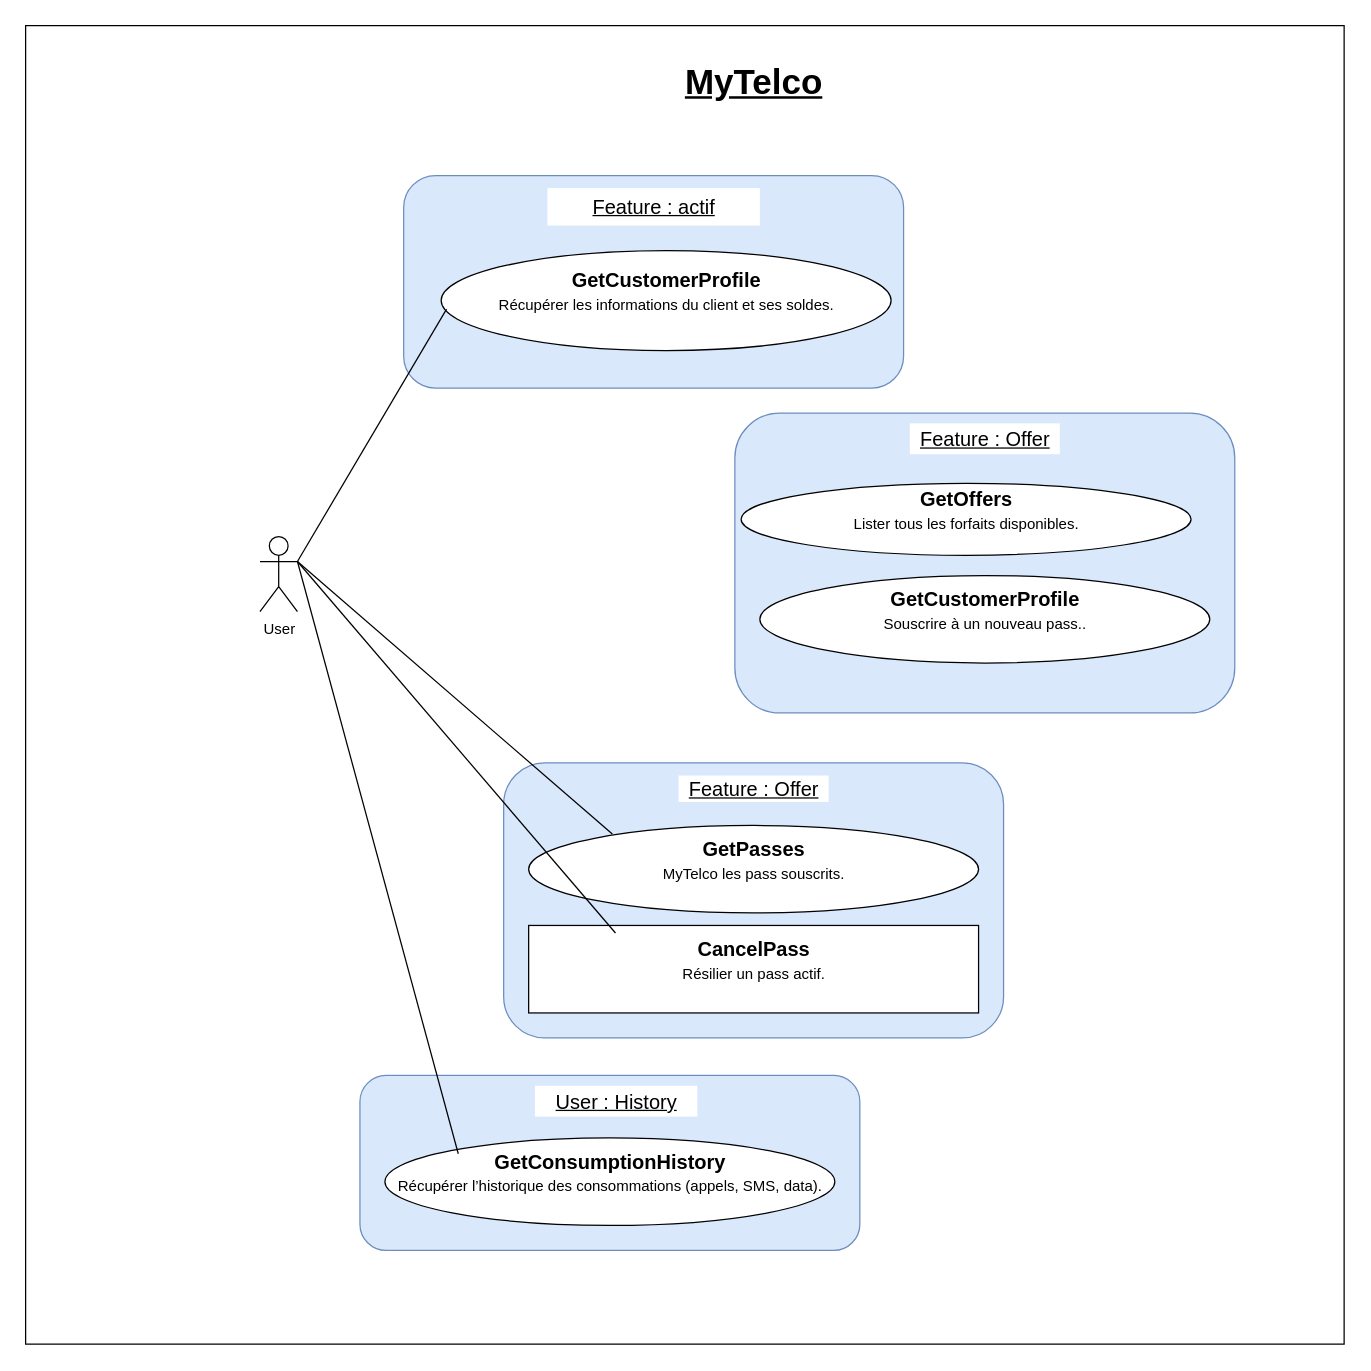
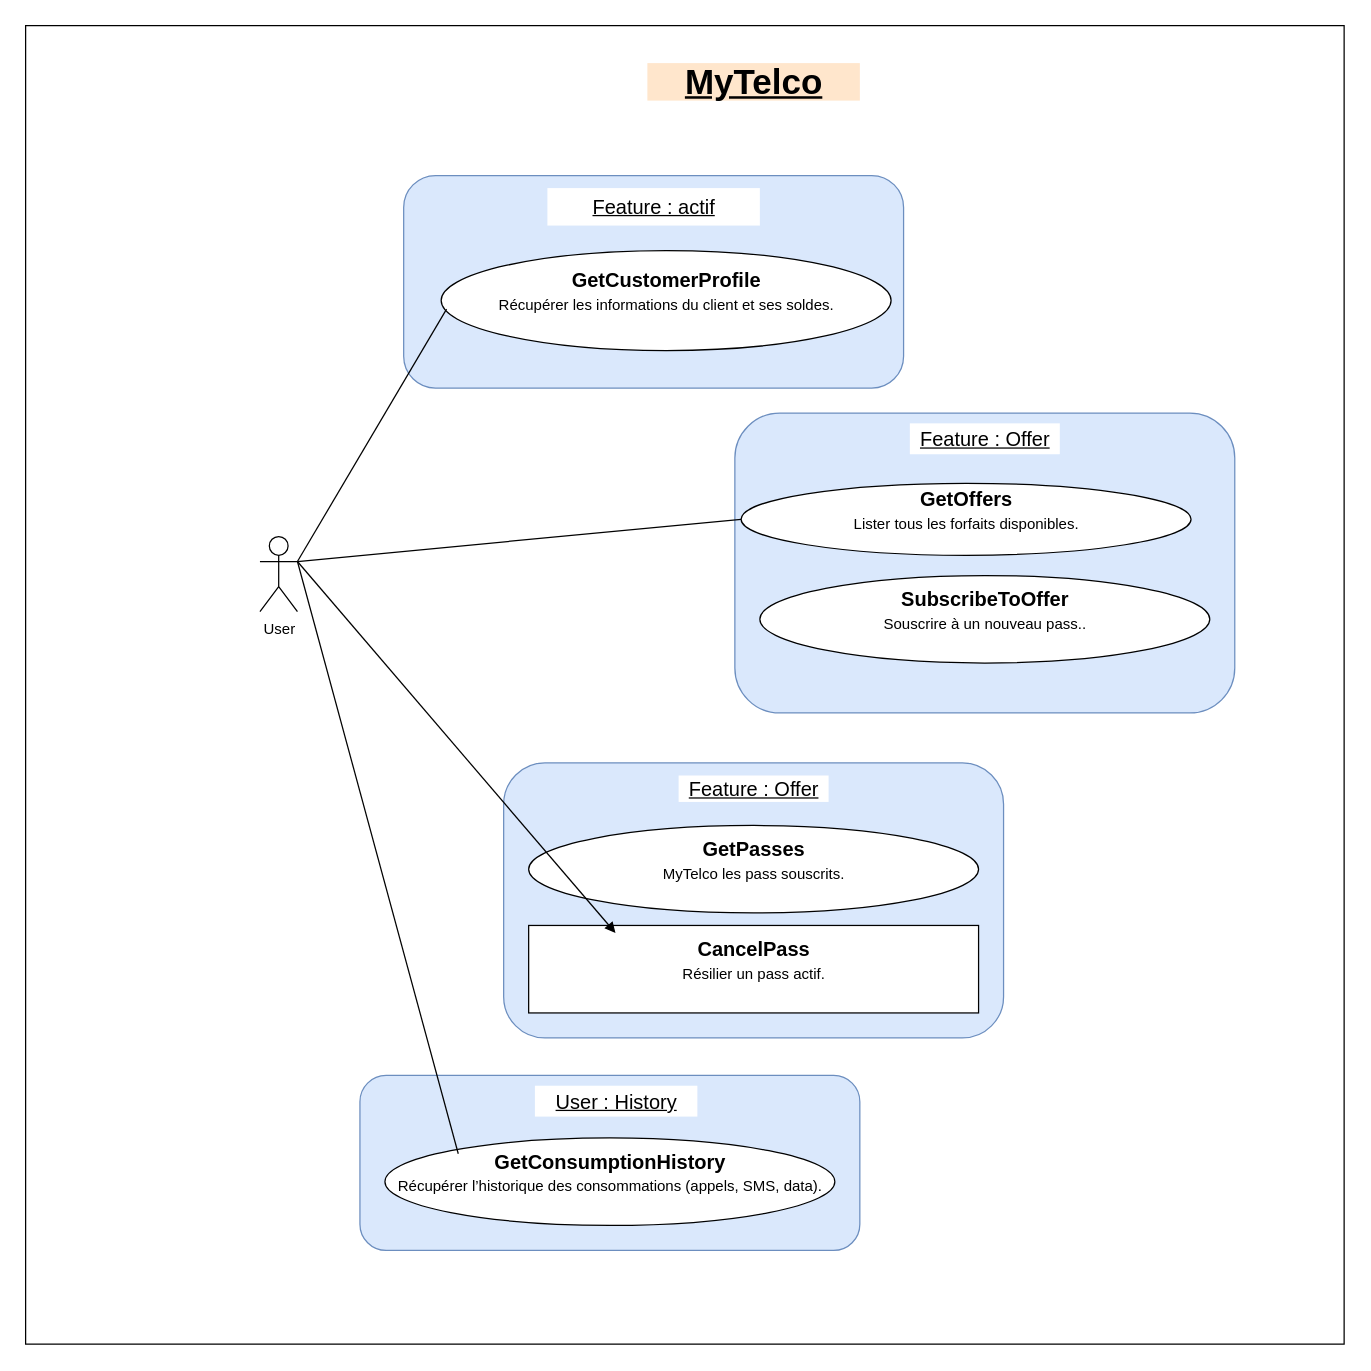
node "MyTelco": fillcolor #ffffff -> #ffe6cc
edge "GetOffers Lister tous les forfaits disponibles." -- "User": added
node "GetCustomerProfile Souscrire à un nouveau pass..": label "GetCustomerProfile Souscrire à un nouveau pass.." -> "SubscribeToOffer Souscrire à un nouveau pass.."
edge "User" -- "GetPasses MyTelco les pass souscrits.": removed
edge "User" -- "CancelPass Résilier un pass actif.": arrowhead none -> block
